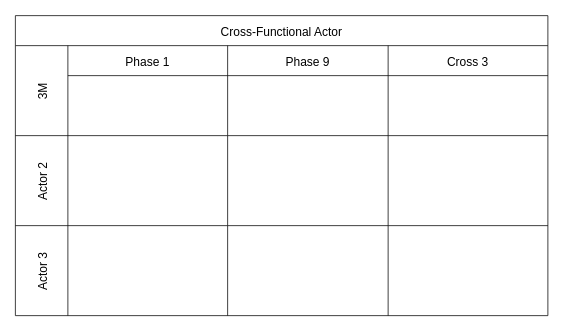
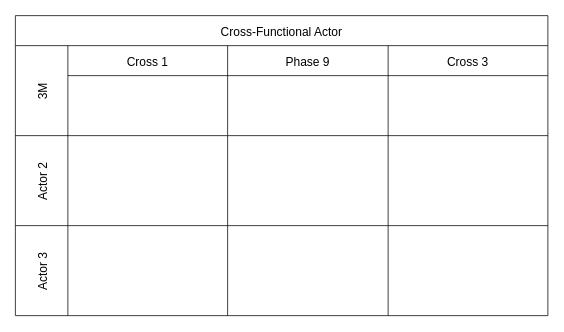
node "Phase 1": label "Phase 1" -> "Cross 1"
